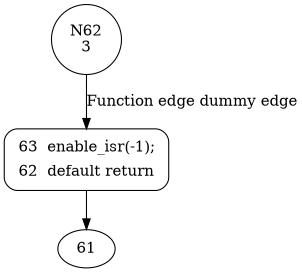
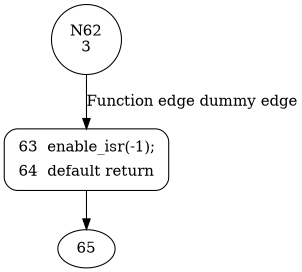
node "63": text "62" -> "64"
node "61": label "61" -> "65"
